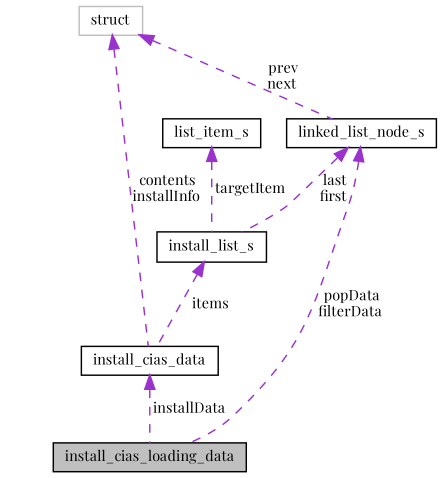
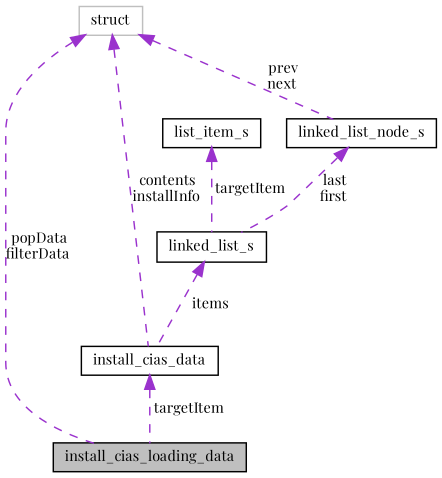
node "install_list_s": label "install_list_s" -> "linked_list_s"
edge "install_cias_loading_data" -> "linked_list_node_s": now "install_cias_loading_data" -> "struct"
edge "install_cias_loading_data" -> "install_cias_data": label " installData" -> " targetItem"
